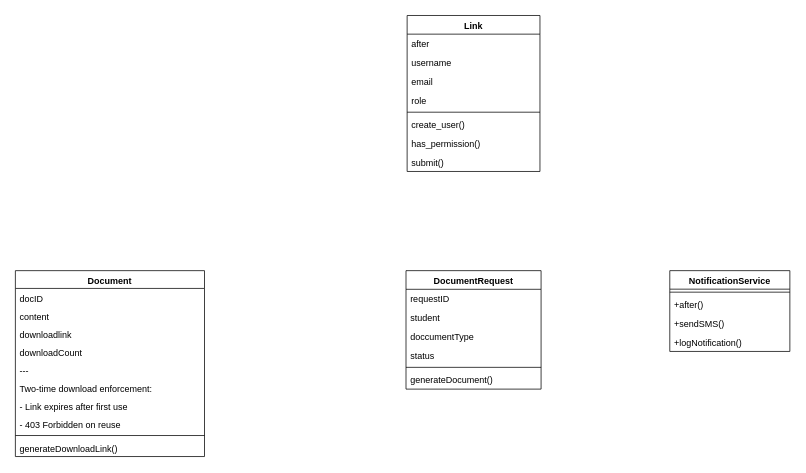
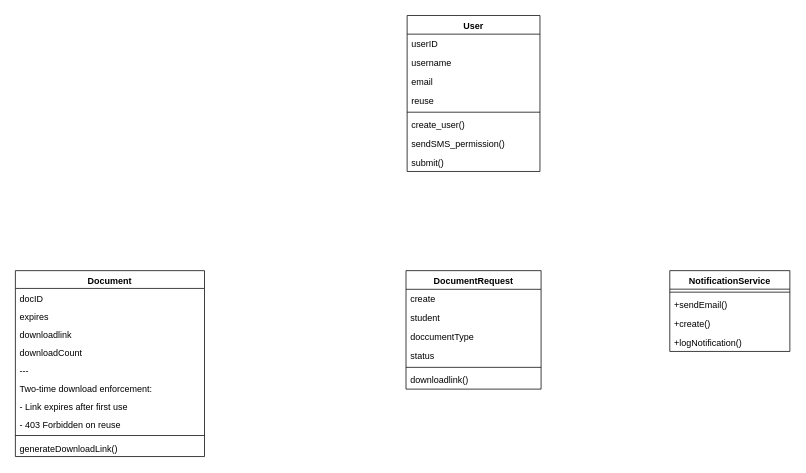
node "Link": label "Link" -> "User"
node "after": label "after" -> "userID"
node "role": label "role" -> "reuse"
node "has_permission()": label "has_permission()" -> "sendSMS_permission()"
node "requestID": label "requestID" -> "create"
node "+after()": label "+after()" -> "+sendEmail()"
node "content": label "content" -> "expires"
node "+sendSMS()": label "+sendSMS()" -> "+create()"
node "generateDocument()": label "generateDocument()" -> "downloadlink()"
